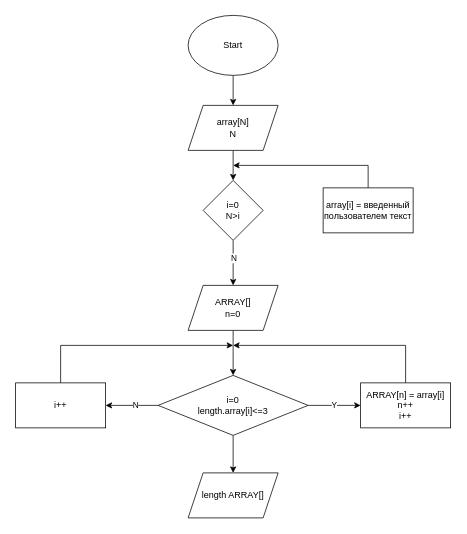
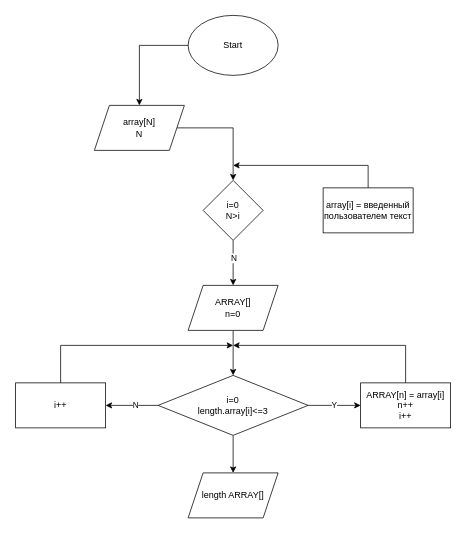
node "array[N] N": moved (233, 128) -> (139, 128)
